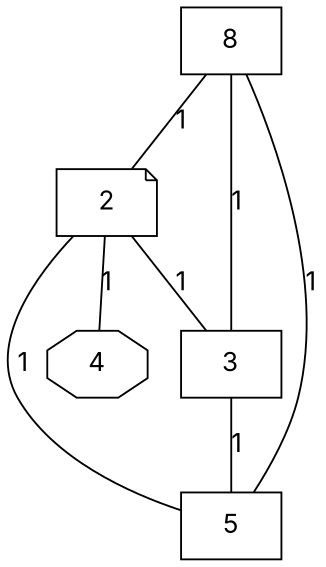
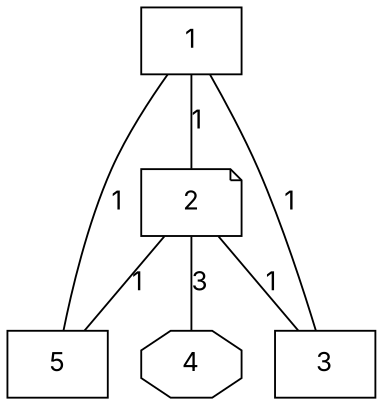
node "8": label "8" -> "1"
edge "2" -- "4": label "1" -> "3"
edge "3" -- "5": removed, label "1"
